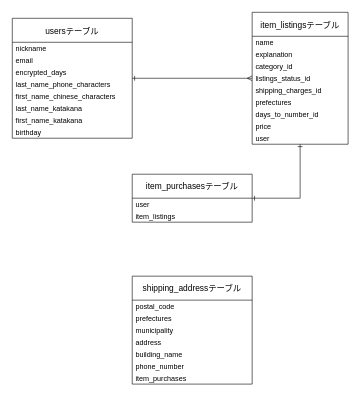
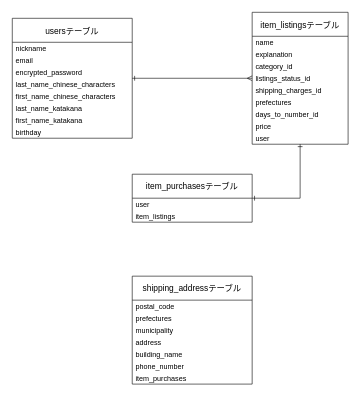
node "encrypted_days": label "encrypted_days" -> "encrypted_password"
node "last_name_phone_characters": label "last_name_phone_characters" -> "last_name_chinese_characters"
